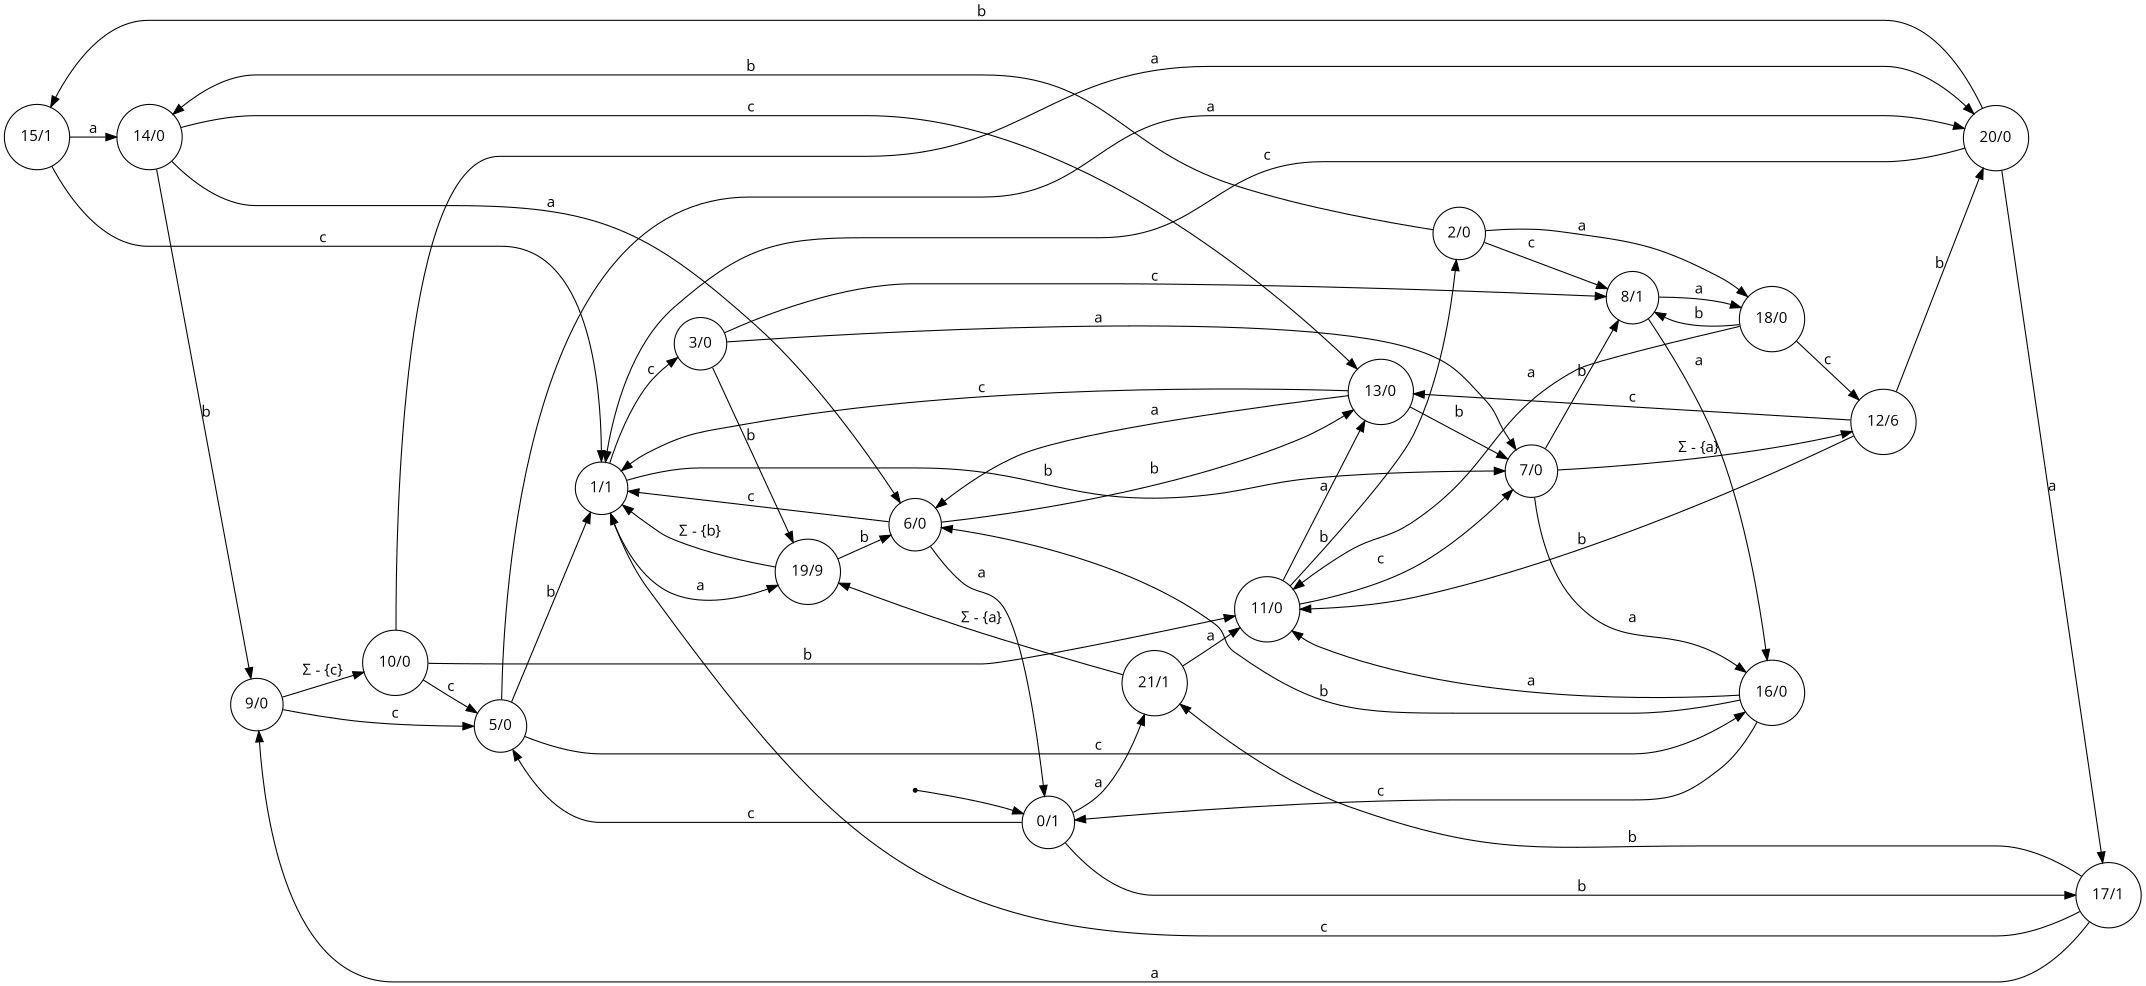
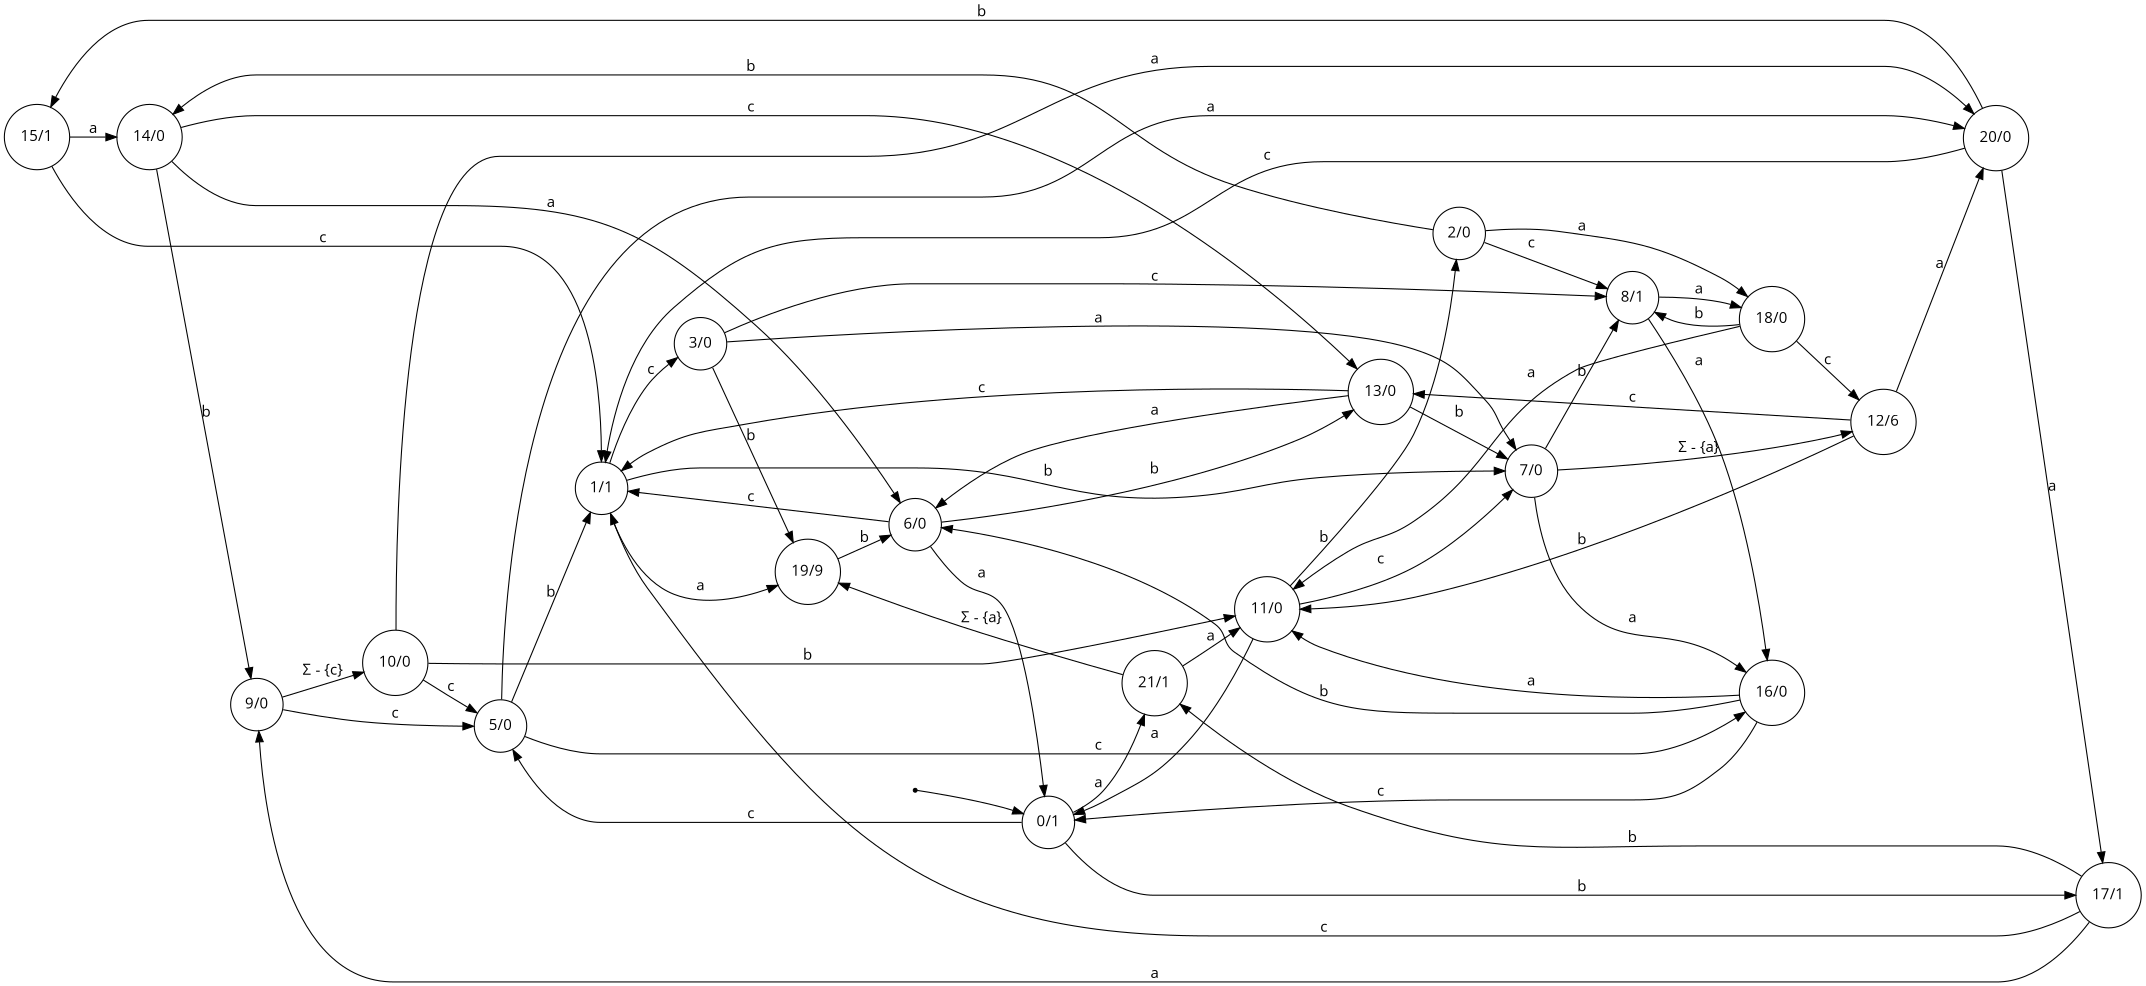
edge "12/6" -> "20/0": label "b" -> "a"
edge "11/0" -> "13/0": now "11/0" -> "0/1"
edge "19/9" -> "1/1": removed, label "Σ - {b}"
